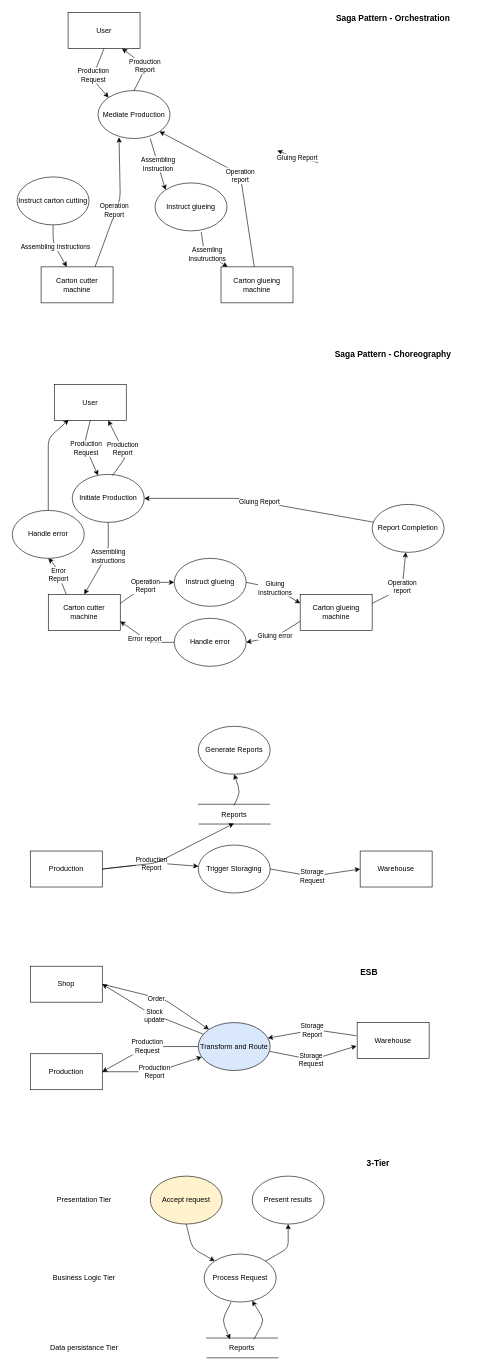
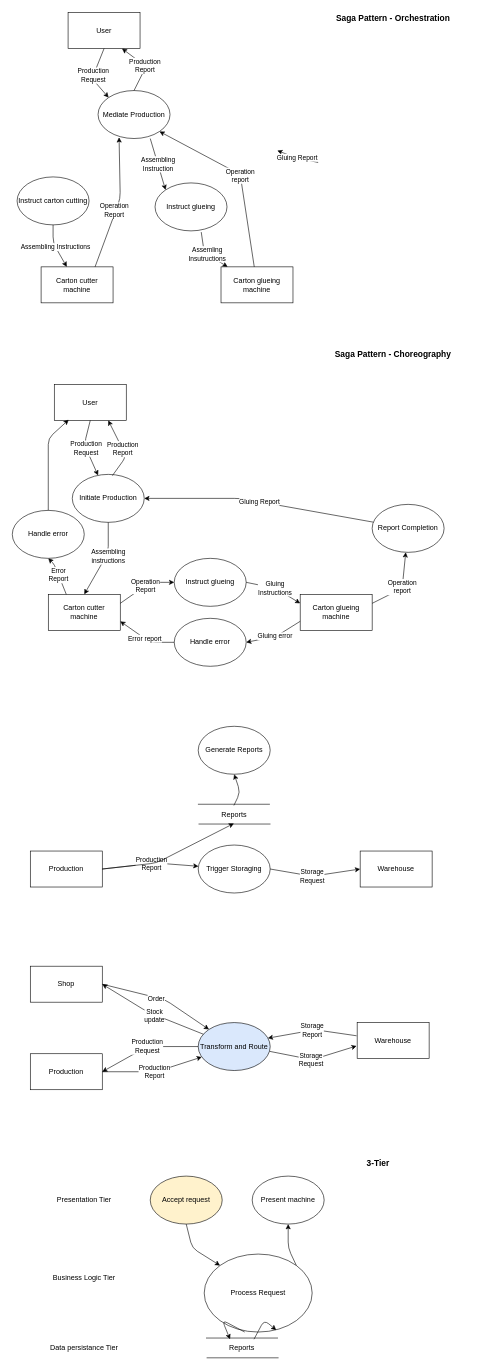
node "ESB": removed
node "Present results": label "Present results" -> "Present machine"
node "Process Request": size 72x48 -> 108x78
